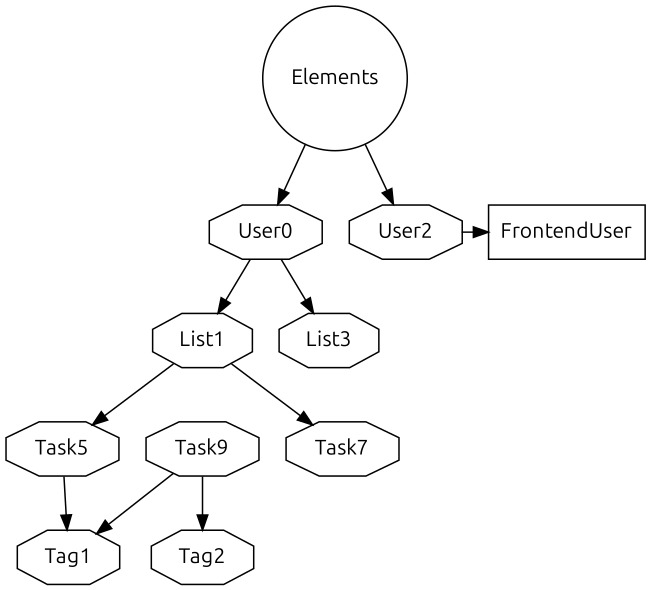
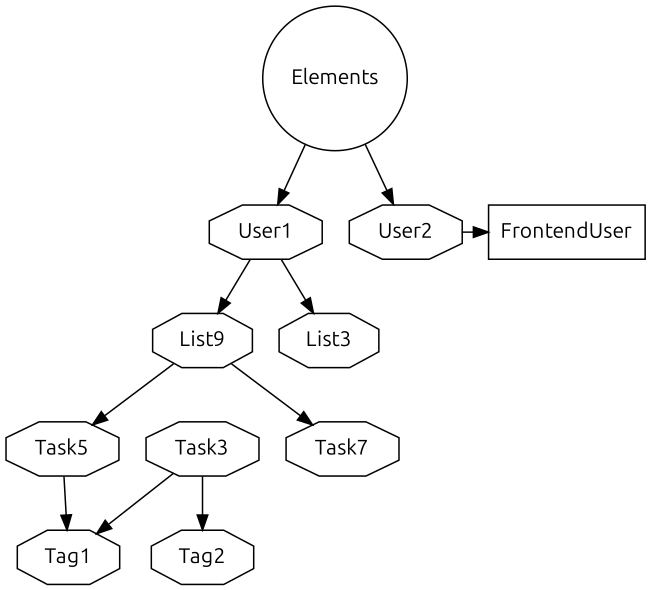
node "User0": label "User0" -> "User1"
node "List1": label "List1" -> "List9"
node "Task9": label "Task9" -> "Task3"
